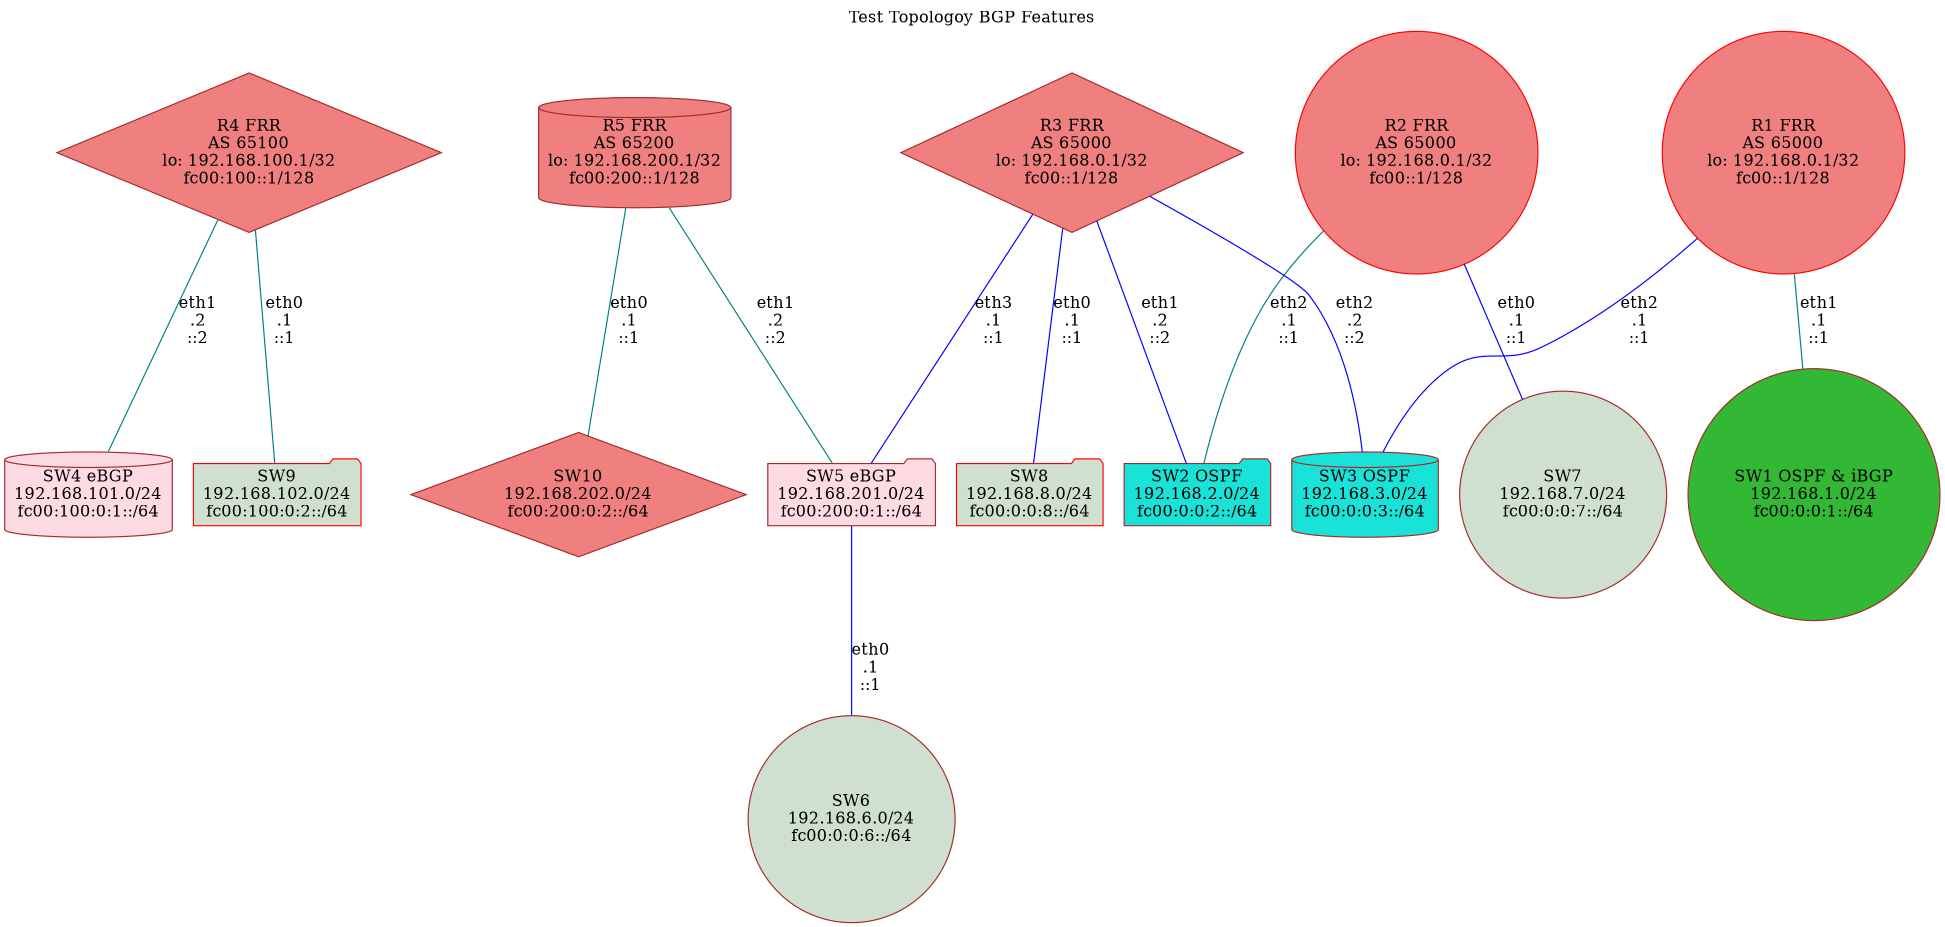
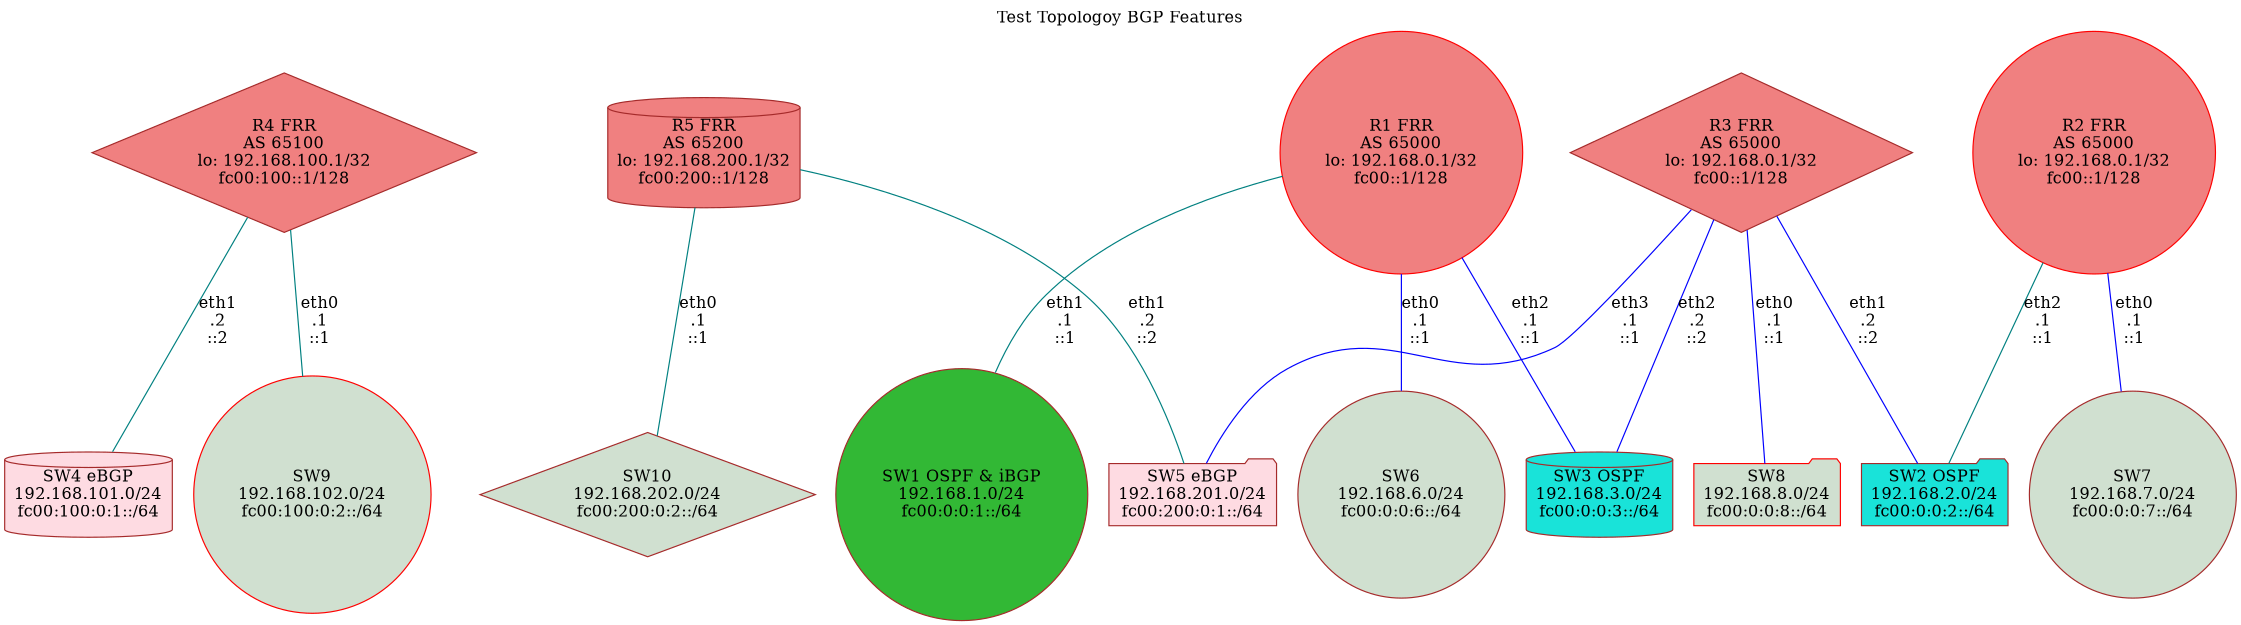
node "SW9 192.168.102.0/24 fc00:100:0:2::/64": shape folder -> circle
node "SW10 192.168.202.0/24 fc00:200:0:2::/64": fillcolor #f08080 -> #d0e0d0
edge "SW5 eBGP 192.168.201.0/24 fc00:200:0:1::/64" -- "SW6 192.168.6.0/24 fc00:0:0:6::/64": now "R1 FRR AS 65000 lo: 192.168.0.1/32 fc00::1/128" -- "SW6 192.168.6.0/24 fc00:0:0:6::/64"
